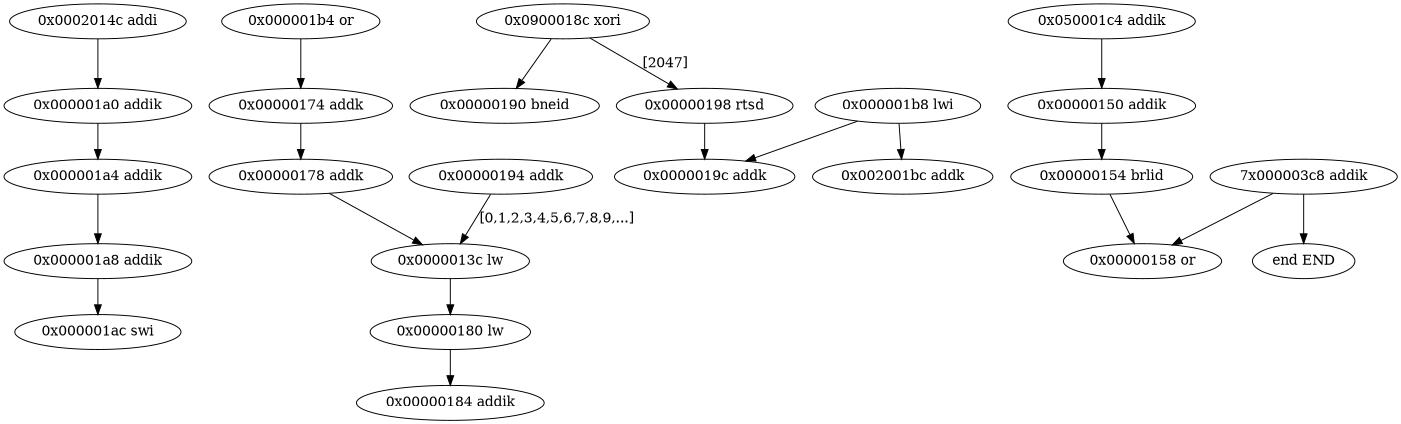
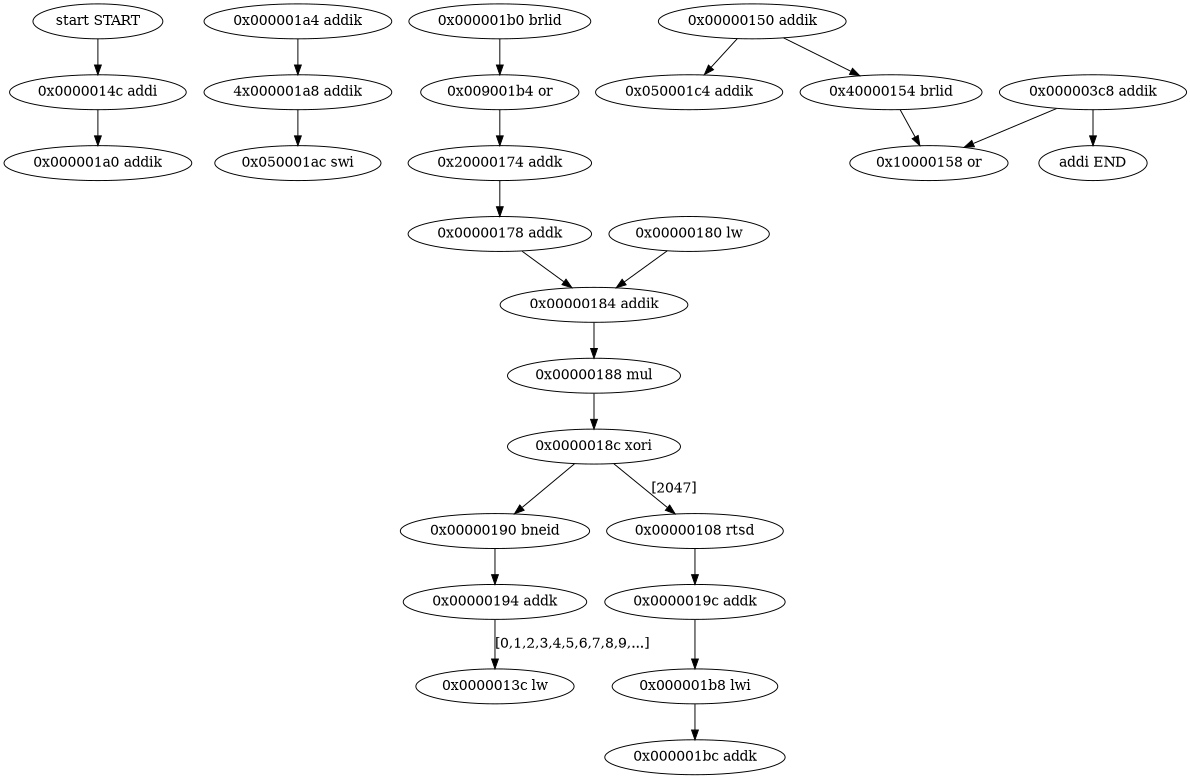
node "start START": added
node "0x0002014c addi": label "0x0002014c addi" -> "0x0000014c addi"
node "0x000001b4 or": label "0x000001b4 or" -> "0x009001b4 or"
node "0x000001b0 brlid": added
node "0x0900018c xori": label "0x0900018c xori" -> "0x0000018c xori"
edge "0x050001c4 addik" -> "0x00000150 addik": reversed
node "0x00000174 addk": label "0x00000174 addk" -> "0x20000174 addk"
node "0x00000198 rtsd": label "0x00000198 rtsd" -> "0x00000108 rtsd"
edge "0x000001a0 addik" -> "0x000001a4 addik": removed
edge "0x000001b8 lwi" -> "0x0000019c addk": reversed
node "0x002001bc addk": label "0x002001bc addk" -> "0x000001bc addk"
node "0x00000154 brlid": label "0x00000154 brlid" -> "0x40000154 brlid"
node "7x000003c8 addik": label "7x000003c8 addik" -> "0x000003c8 addik"
edge "0x00000178 addk" -> "0x0000013c lw": now "0x00000178 addk" -> "0x00000184 addik"
node "0x000001a8 addik": label "0x000001a8 addik" -> "4x000001a8 addik"
node "0x00000158 or": label "0x00000158 or" -> "0x10000158 or"
node "end END": label "end END" -> "addi END"
edge "0x0000013c lw" -> "0x00000180 lw": removed
node "0x000001ac swi": label "0x000001ac swi" -> "0x050001ac swi"
node "0x00000188 mul": added
edge "0x00000190 bneid" -> "0x00000194 addk": added
